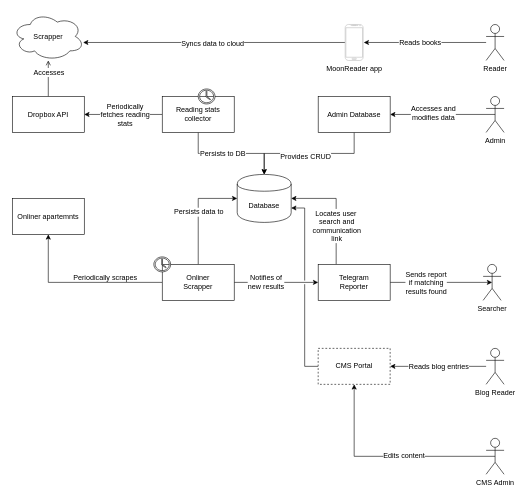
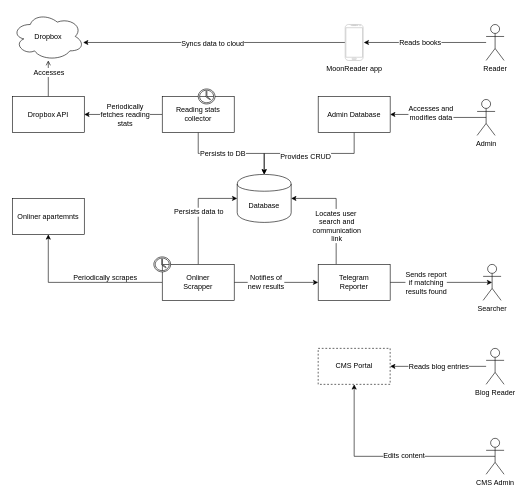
node "Scrapper": label "Scrapper" -> "Dropbox"
node "Admin": moved (495, 114) -> (486, 117)
edge "CMS Portal" -> "Database": removed
